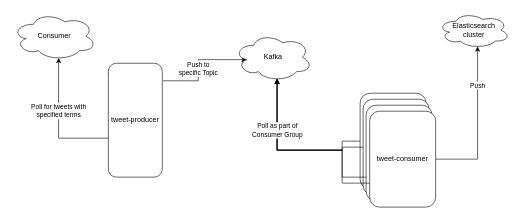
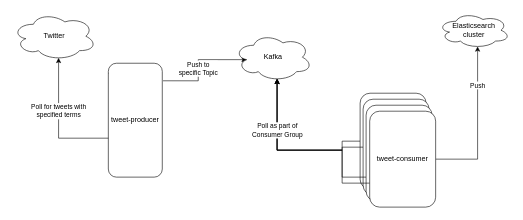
node "Consumer": label "Consumer" -> "Twitter"
